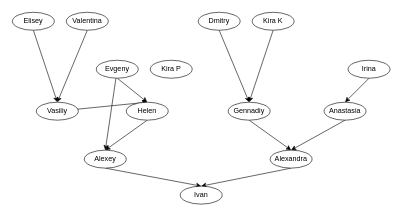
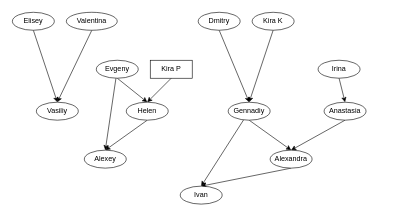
node "Valentina": size 42x18 -> 51x18
node "Kira P": shape ellipse -> rectangle
node "Irina": moved (369, 69) -> (339, 69)
edge "Vasiliy" -> "Helen": now "Kira P" -> "Helen"
edge "Alexey" -> "Ivan": now "Gennadiy" -> "Ivan"
